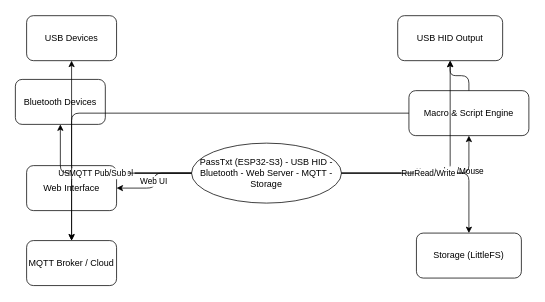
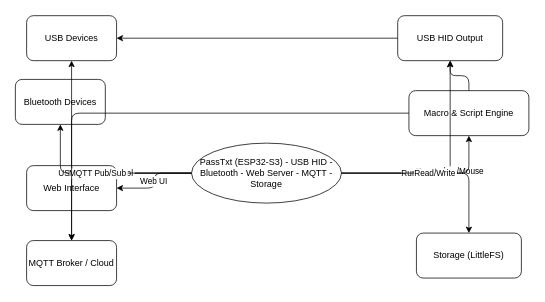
edge "USB HID Output" -> "USB Devices": added
